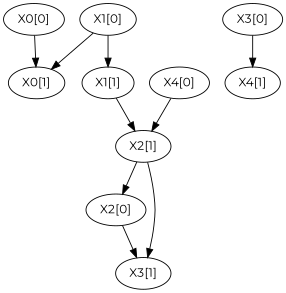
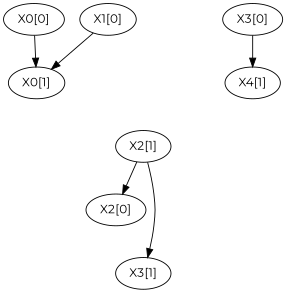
node "X1[1]": removed
node "X4[0]": removed
edge "X2[0]" -> "X3[1]": removed
